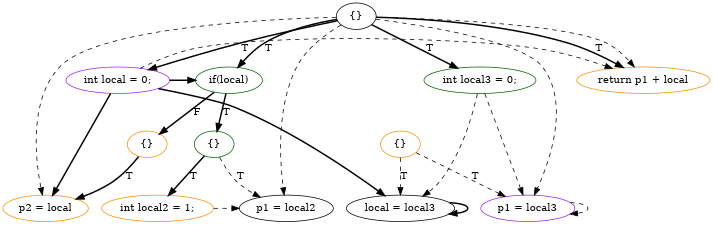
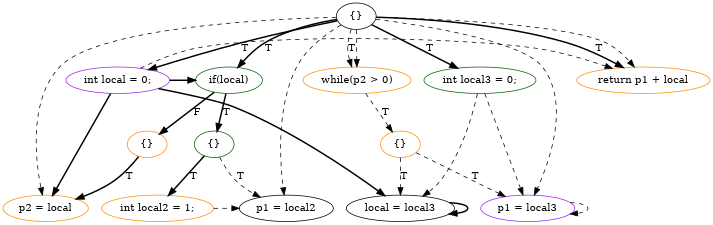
node "while(p2 > 0)": added
